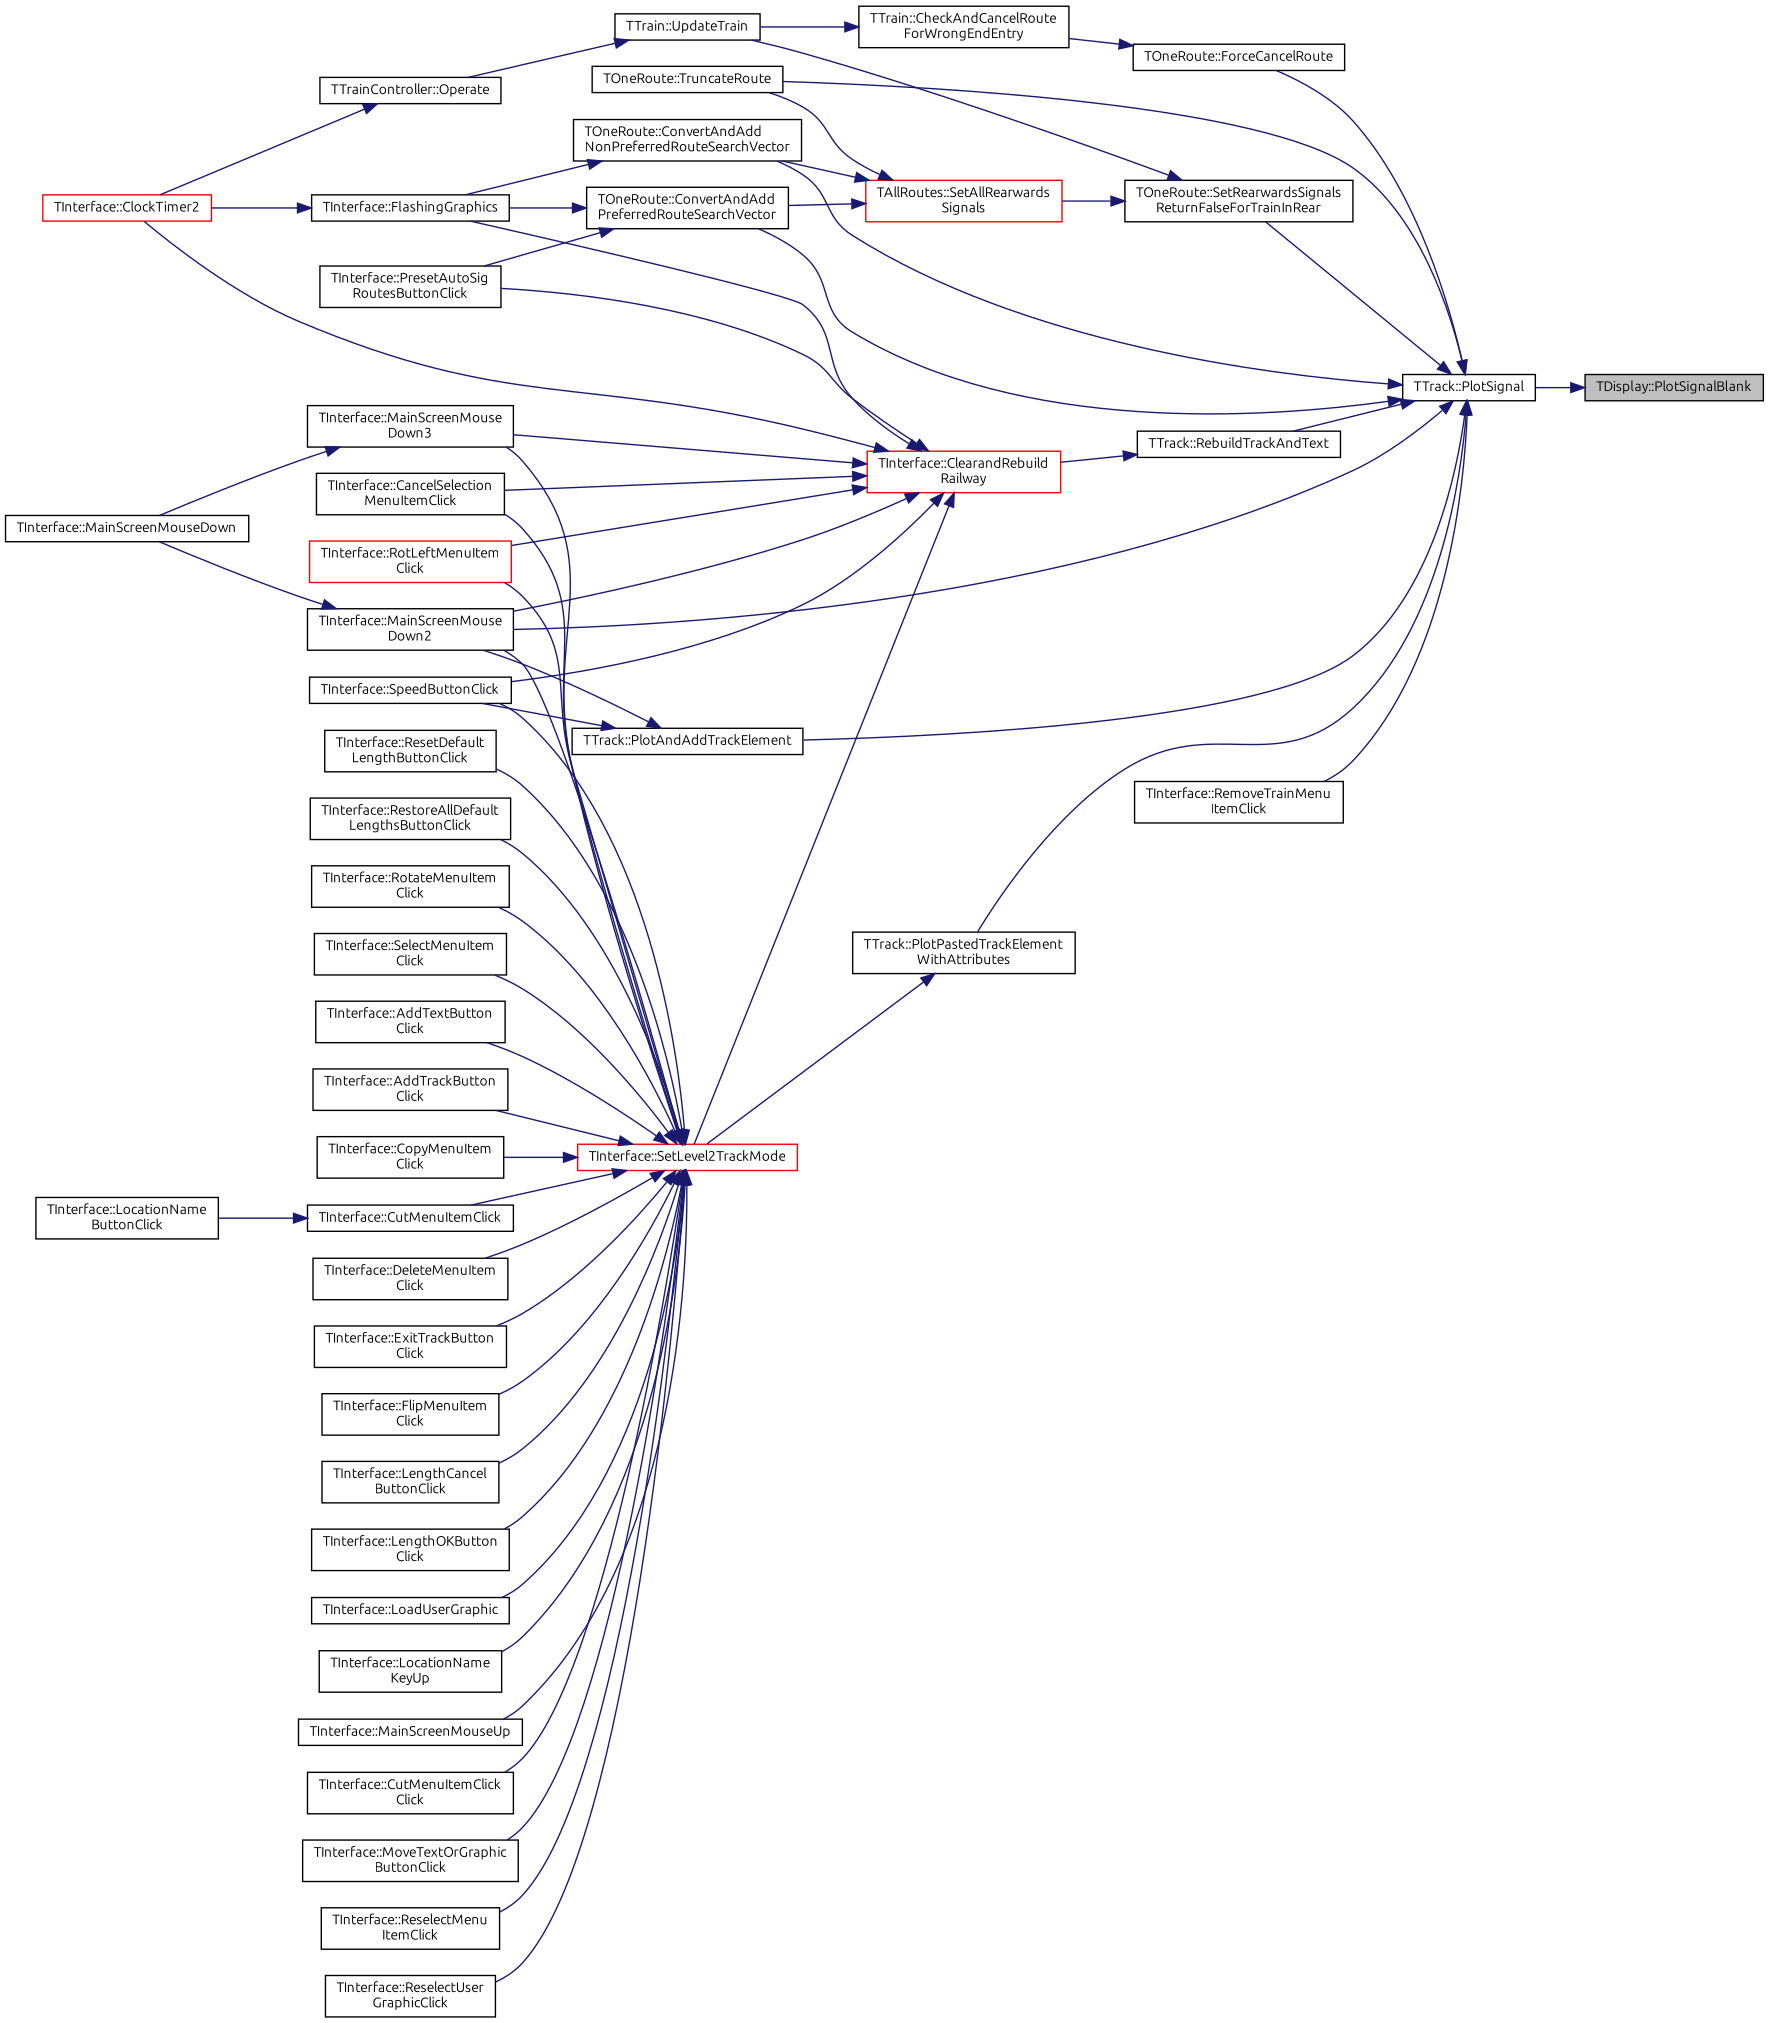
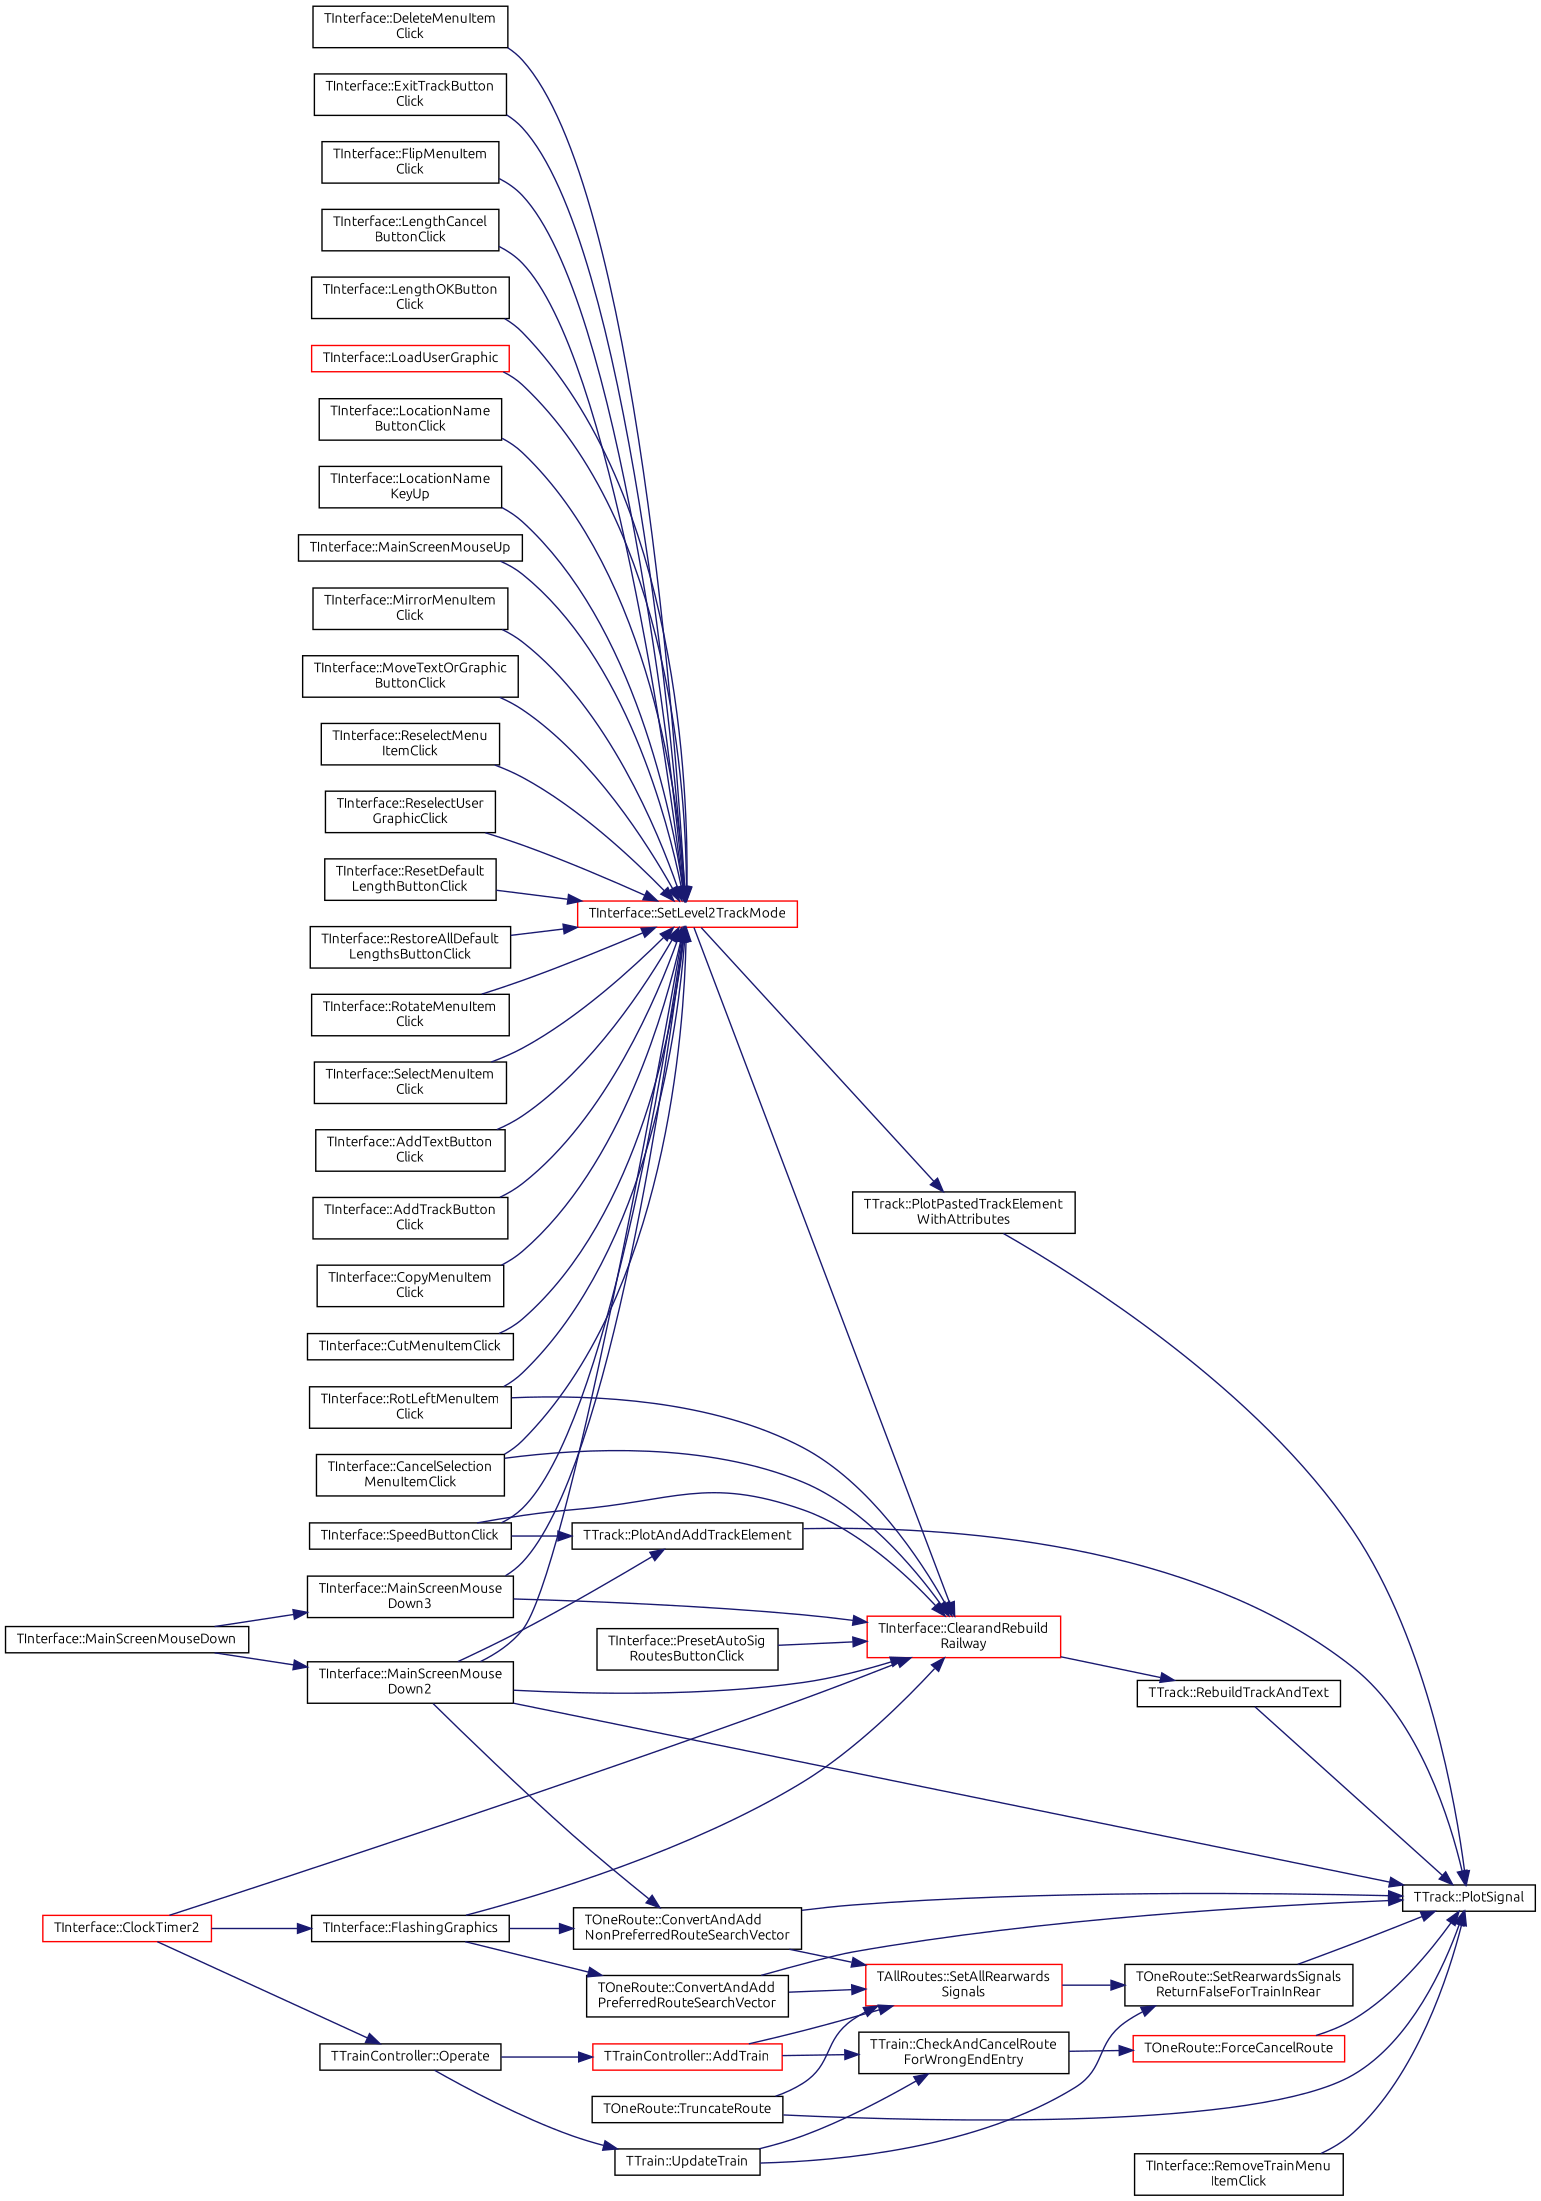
node "TOneRoute::ForceCancelRoute": color black -> red
edge "TInterface::PresetAutoSig RoutesButtonClick" -> "TOneRoute::ConvertAndAdd PreferredRouteSearchVector": removed
node "TDisplay::PlotSignalBlank": removed
node "TInterface::RotLeftMenuItem Click": color red -> black
edge "TInterface::LocationName ButtonClick" -> "TInterface::CutMenuItemClick": now "TInterface::LocationName ButtonClick" -> "TInterface::SetLevel2TrackMode"
node "TInterface::LoadUserGraphic": color black -> red
node "TInterface::CutMenuItemClick Click": label "TInterface::CutMenuItemClick Click" -> "TInterface::MirrorMenuItem Click"
edge "TInterface::MainScreenMouse Down2" -> "TOneRoute::ConvertAndAdd NonPreferredRouteSearchVector": added
node "TTrainController::AddTrain": added
